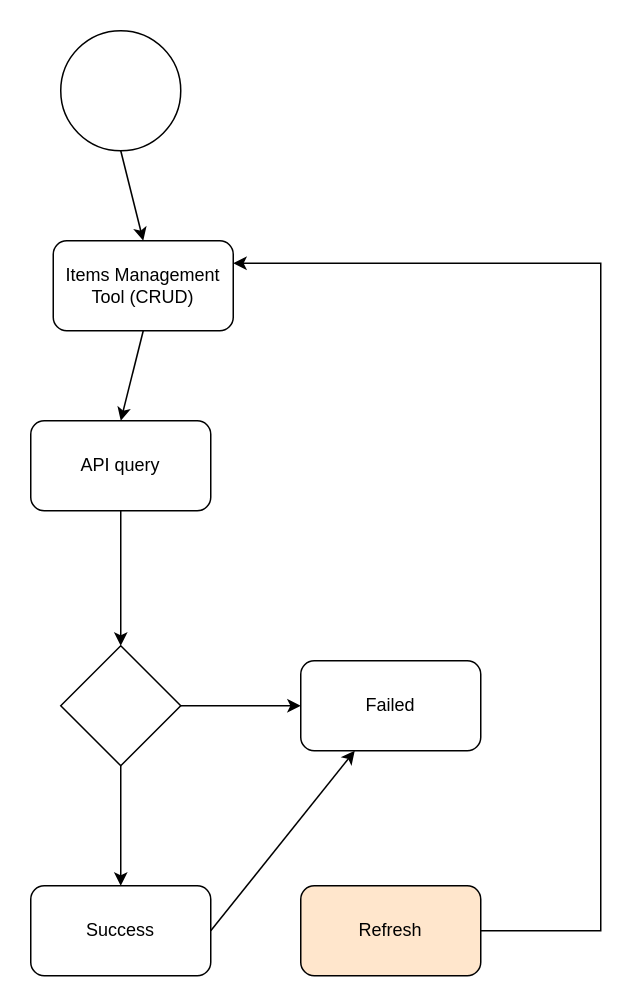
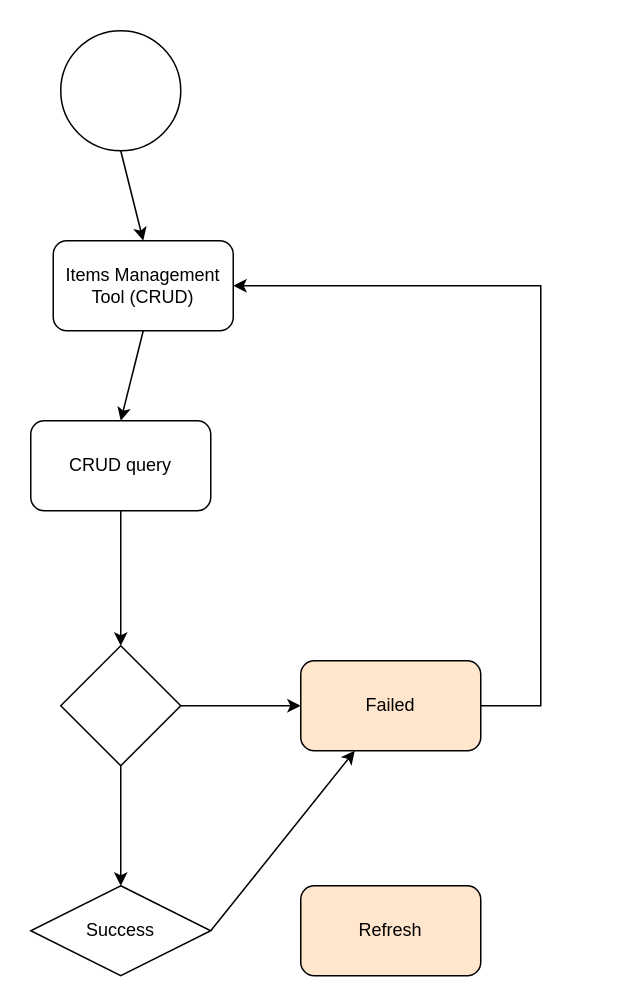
edge "Failed" -> "Items Management Tool (CRUD)": added
node "API query": label "API query" -> "CRUD query"
edge "Refresh" -> "Items Management Tool (CRUD)": removed
node "Failed": fillcolor #ffffff -> #ffe6cc
node "Success": shape rounded rectangle -> diamond
